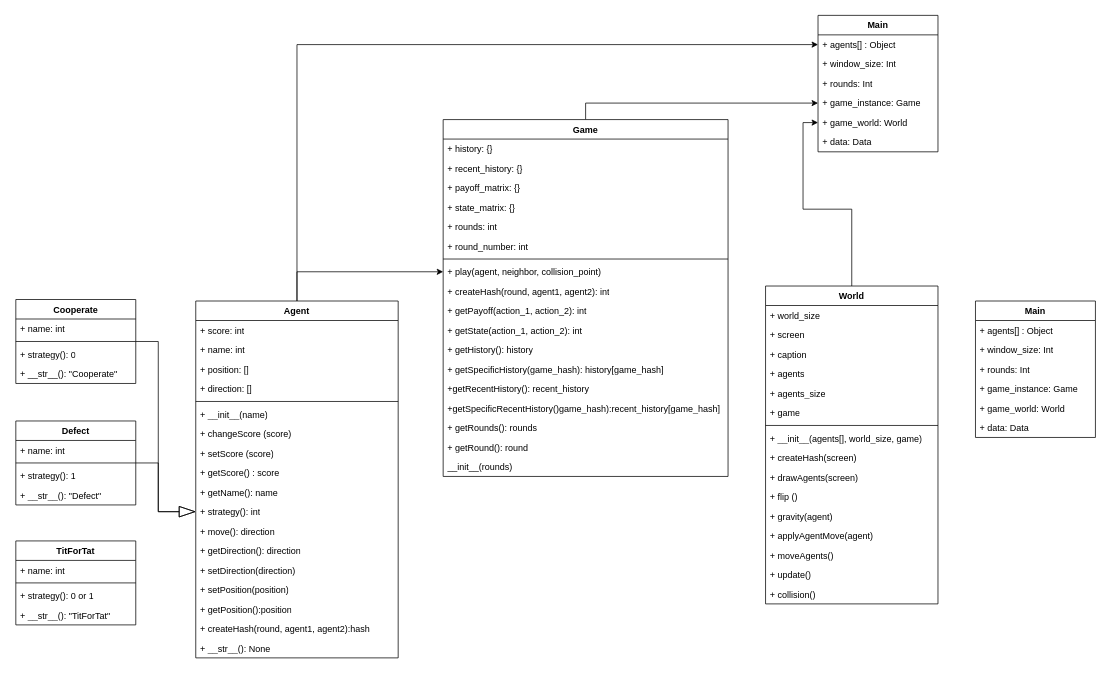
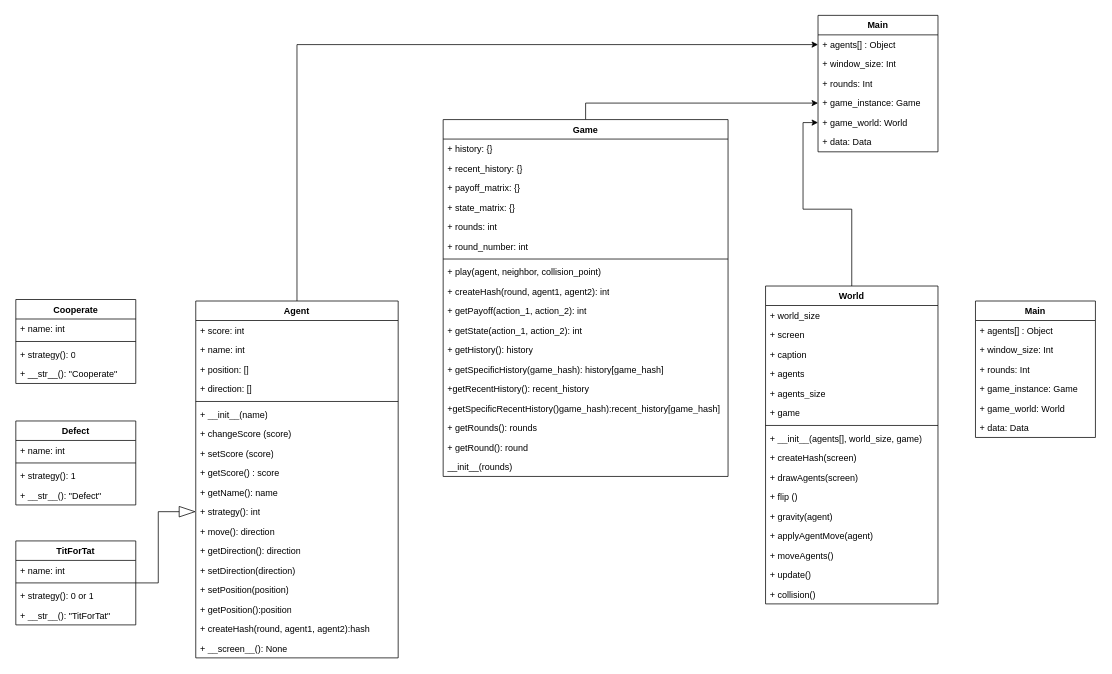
edge "Agent" -> "+ play(agent, neighbor, collision_point)": removed
edge "Cooperate" -> "+ strategy(): int": removed
edge "Defect" -> "+ strategy(): int": removed
edge "TitForTat" -> "+ strategy(): int": added
node "+ __str__(): None": label "+ __str__(): None" -> "+ __screen__(): None"
